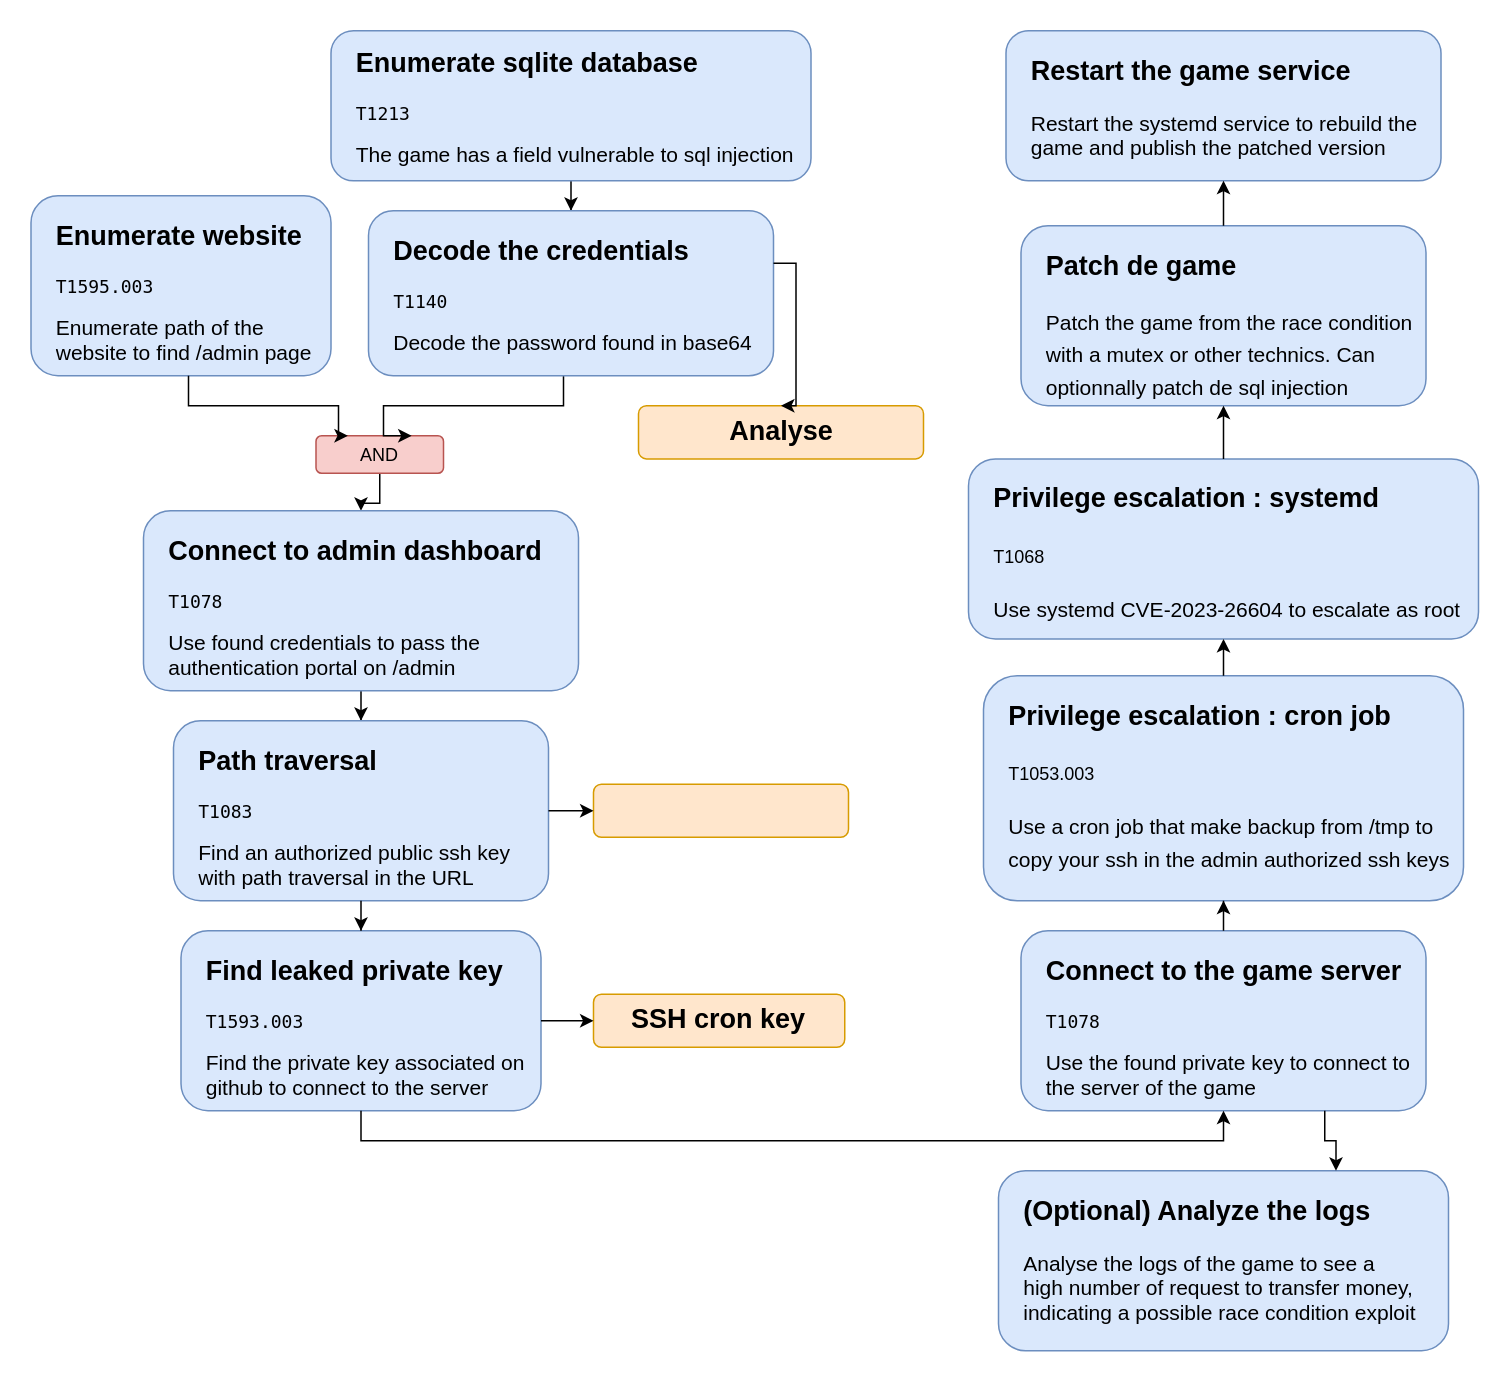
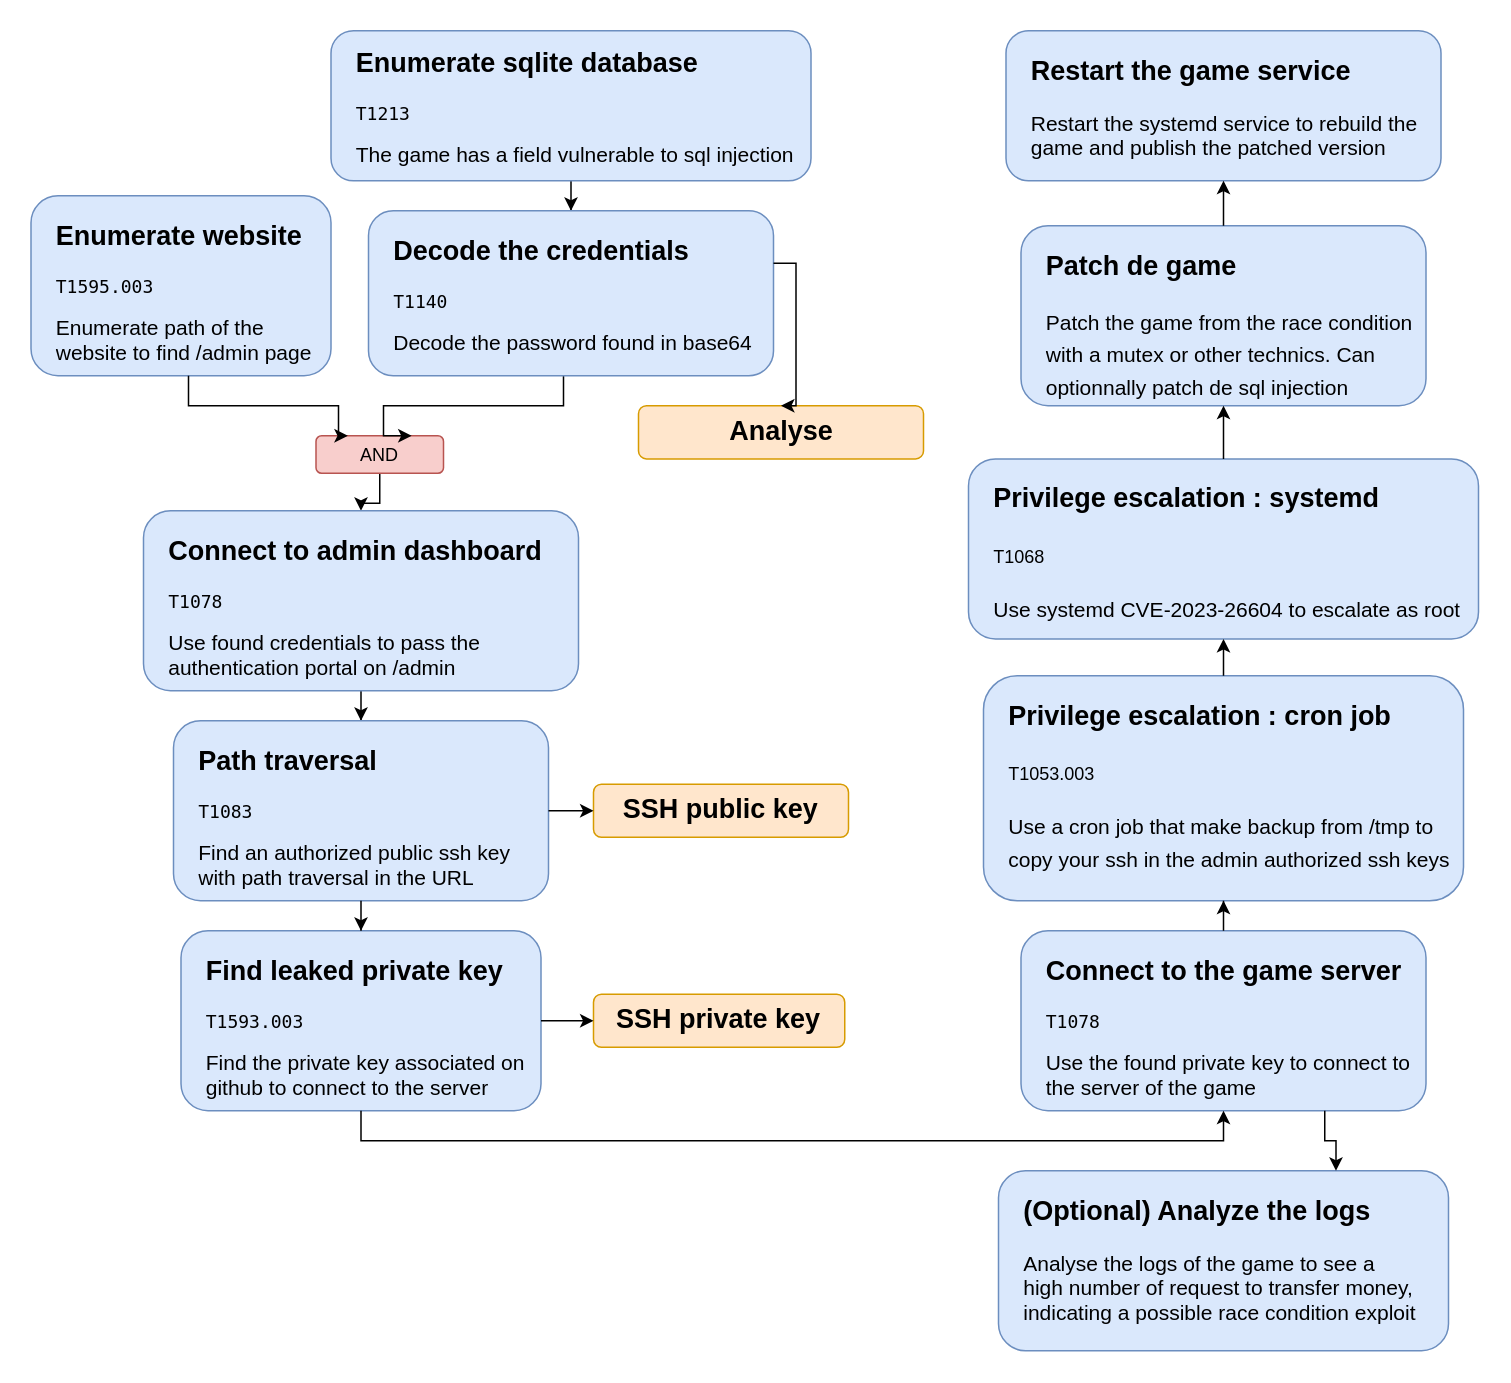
node "SSH public key": added
node "SSH cron key": label "SSH cron key" -> "SSH private key"
